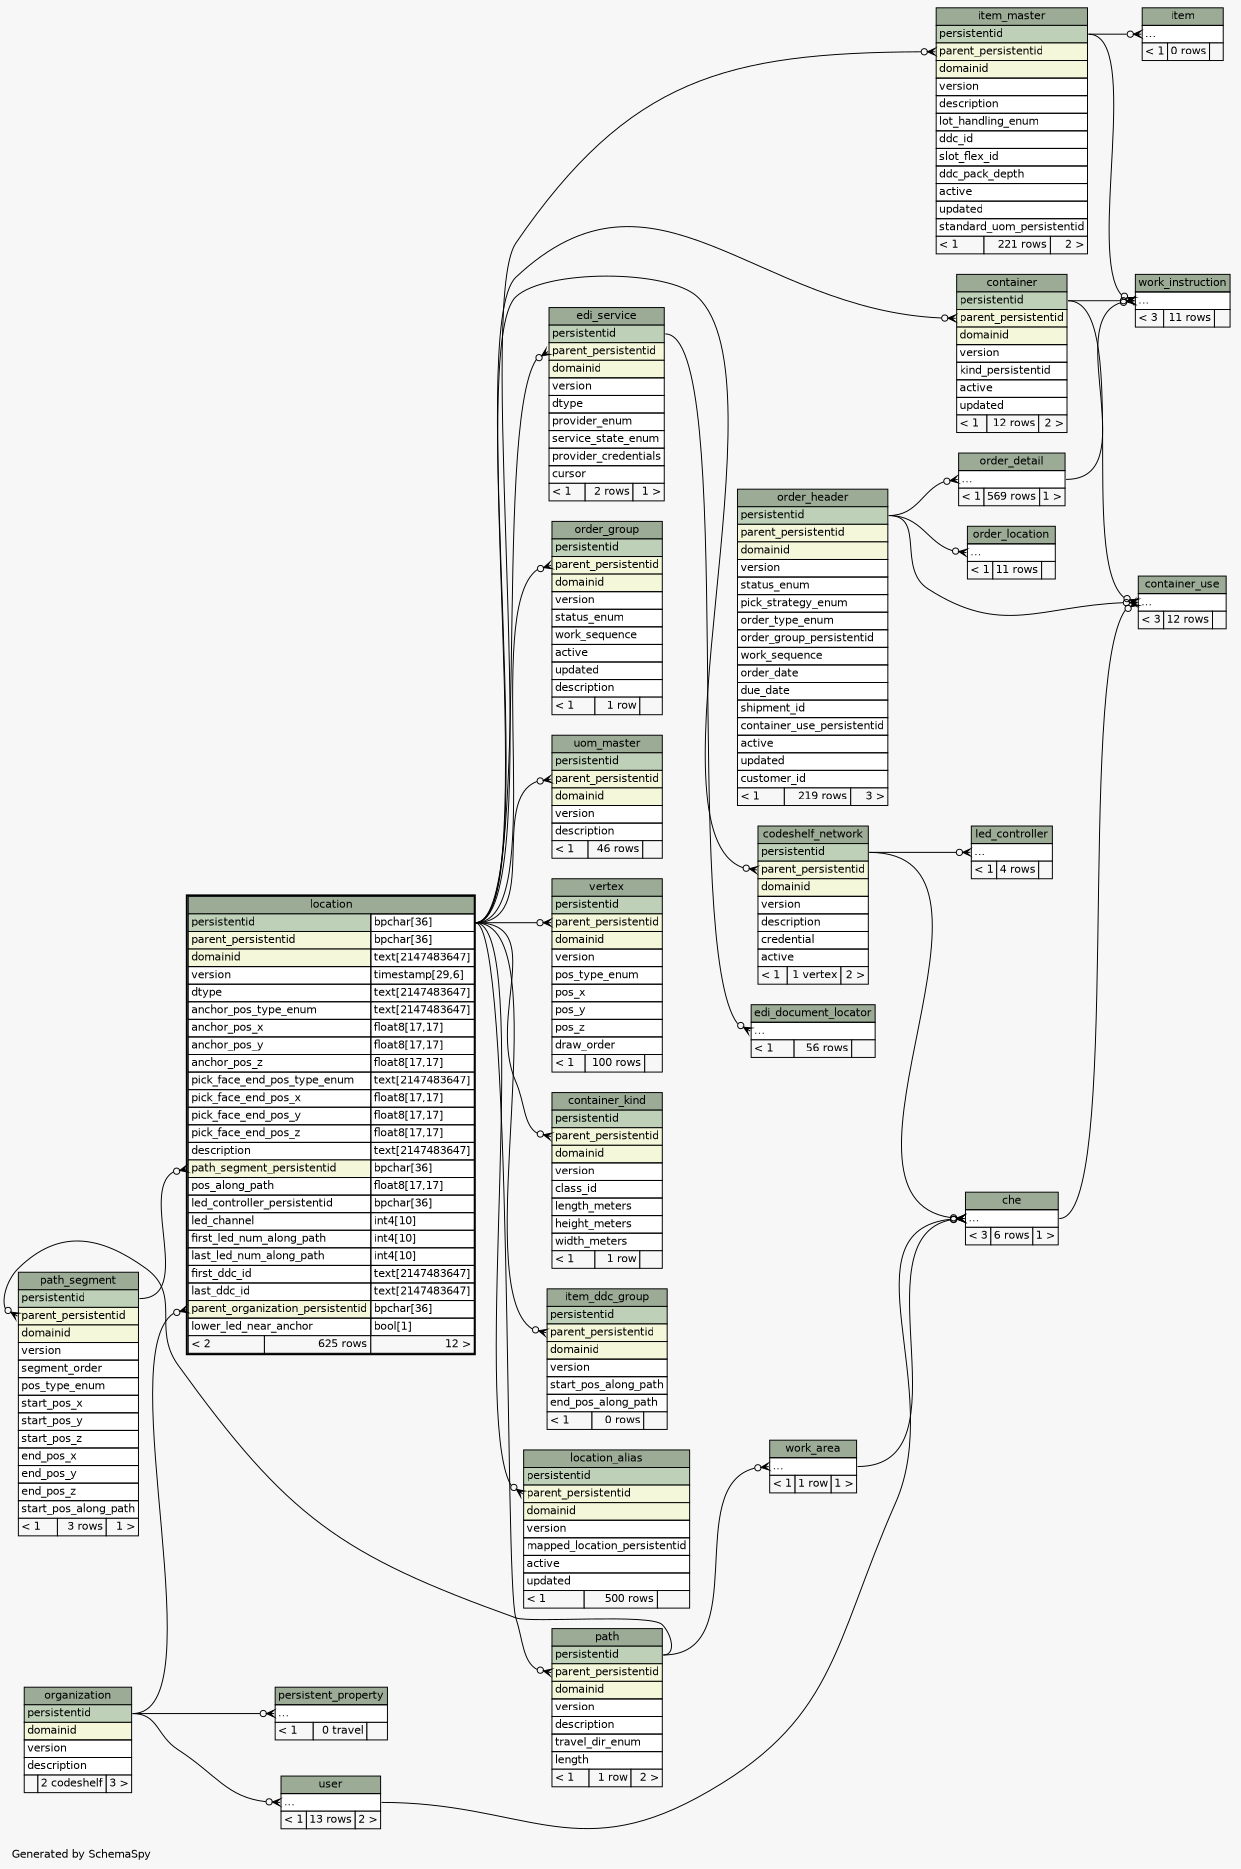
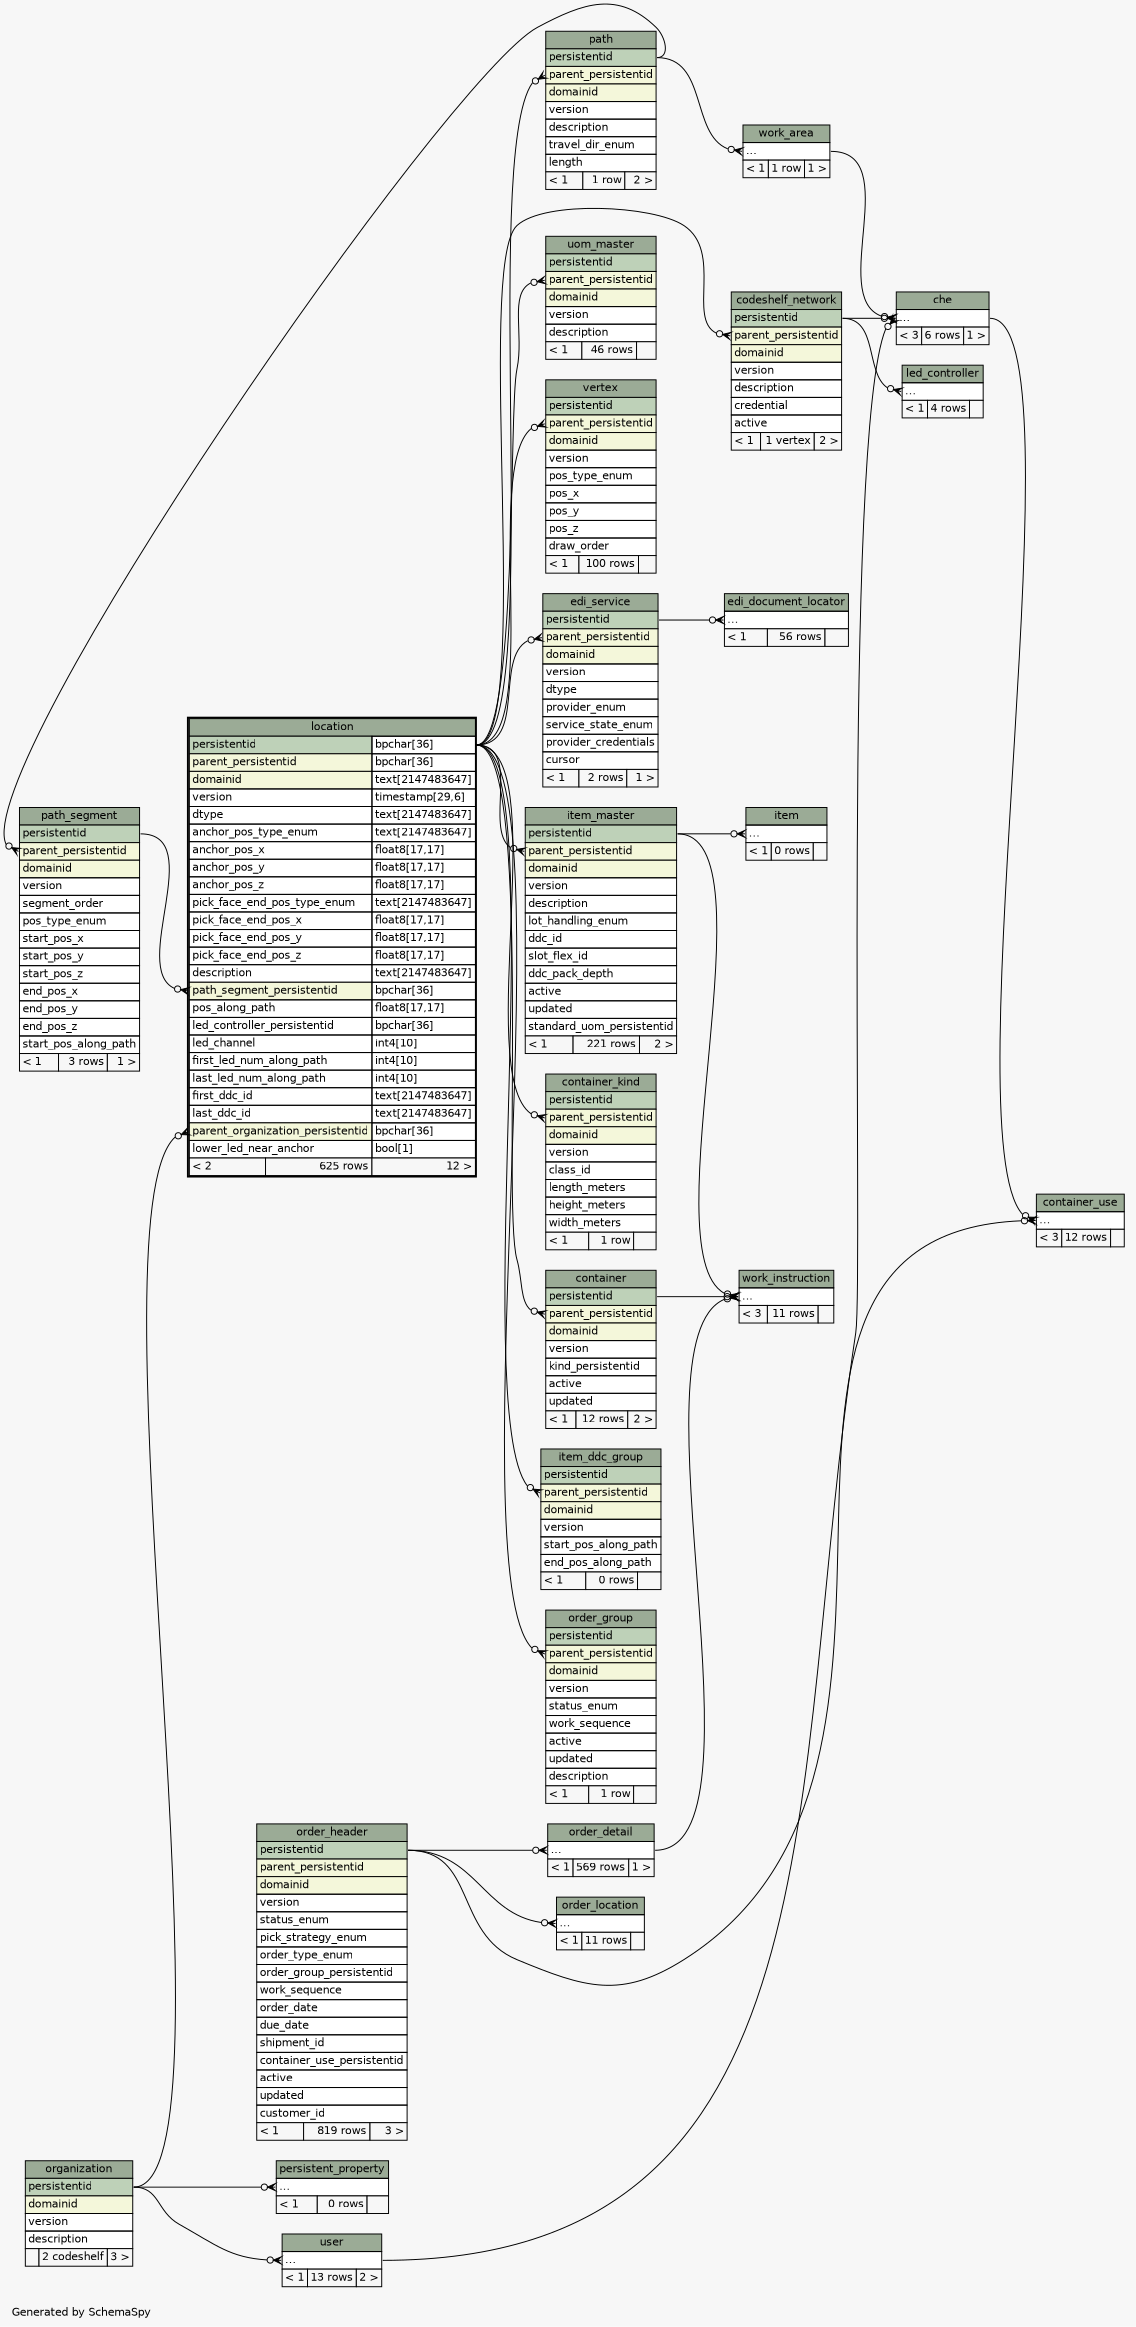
edge "container" -> "container_use": removed
node "order_header": text "219 rows" -> "819 rows"
node "location_alias": removed
node "persistent_property": text "0 travel" -> "0 rows"
